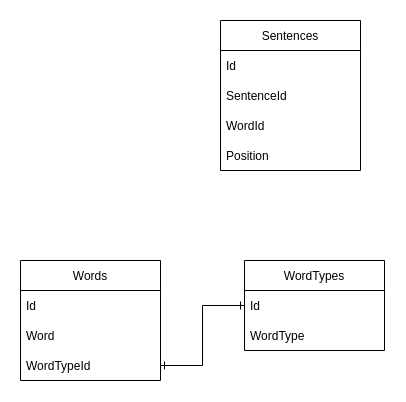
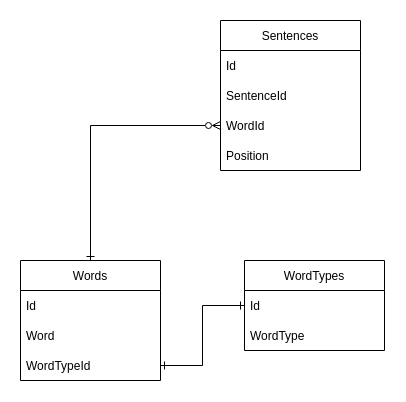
edge "WordId" -- "Words": added
